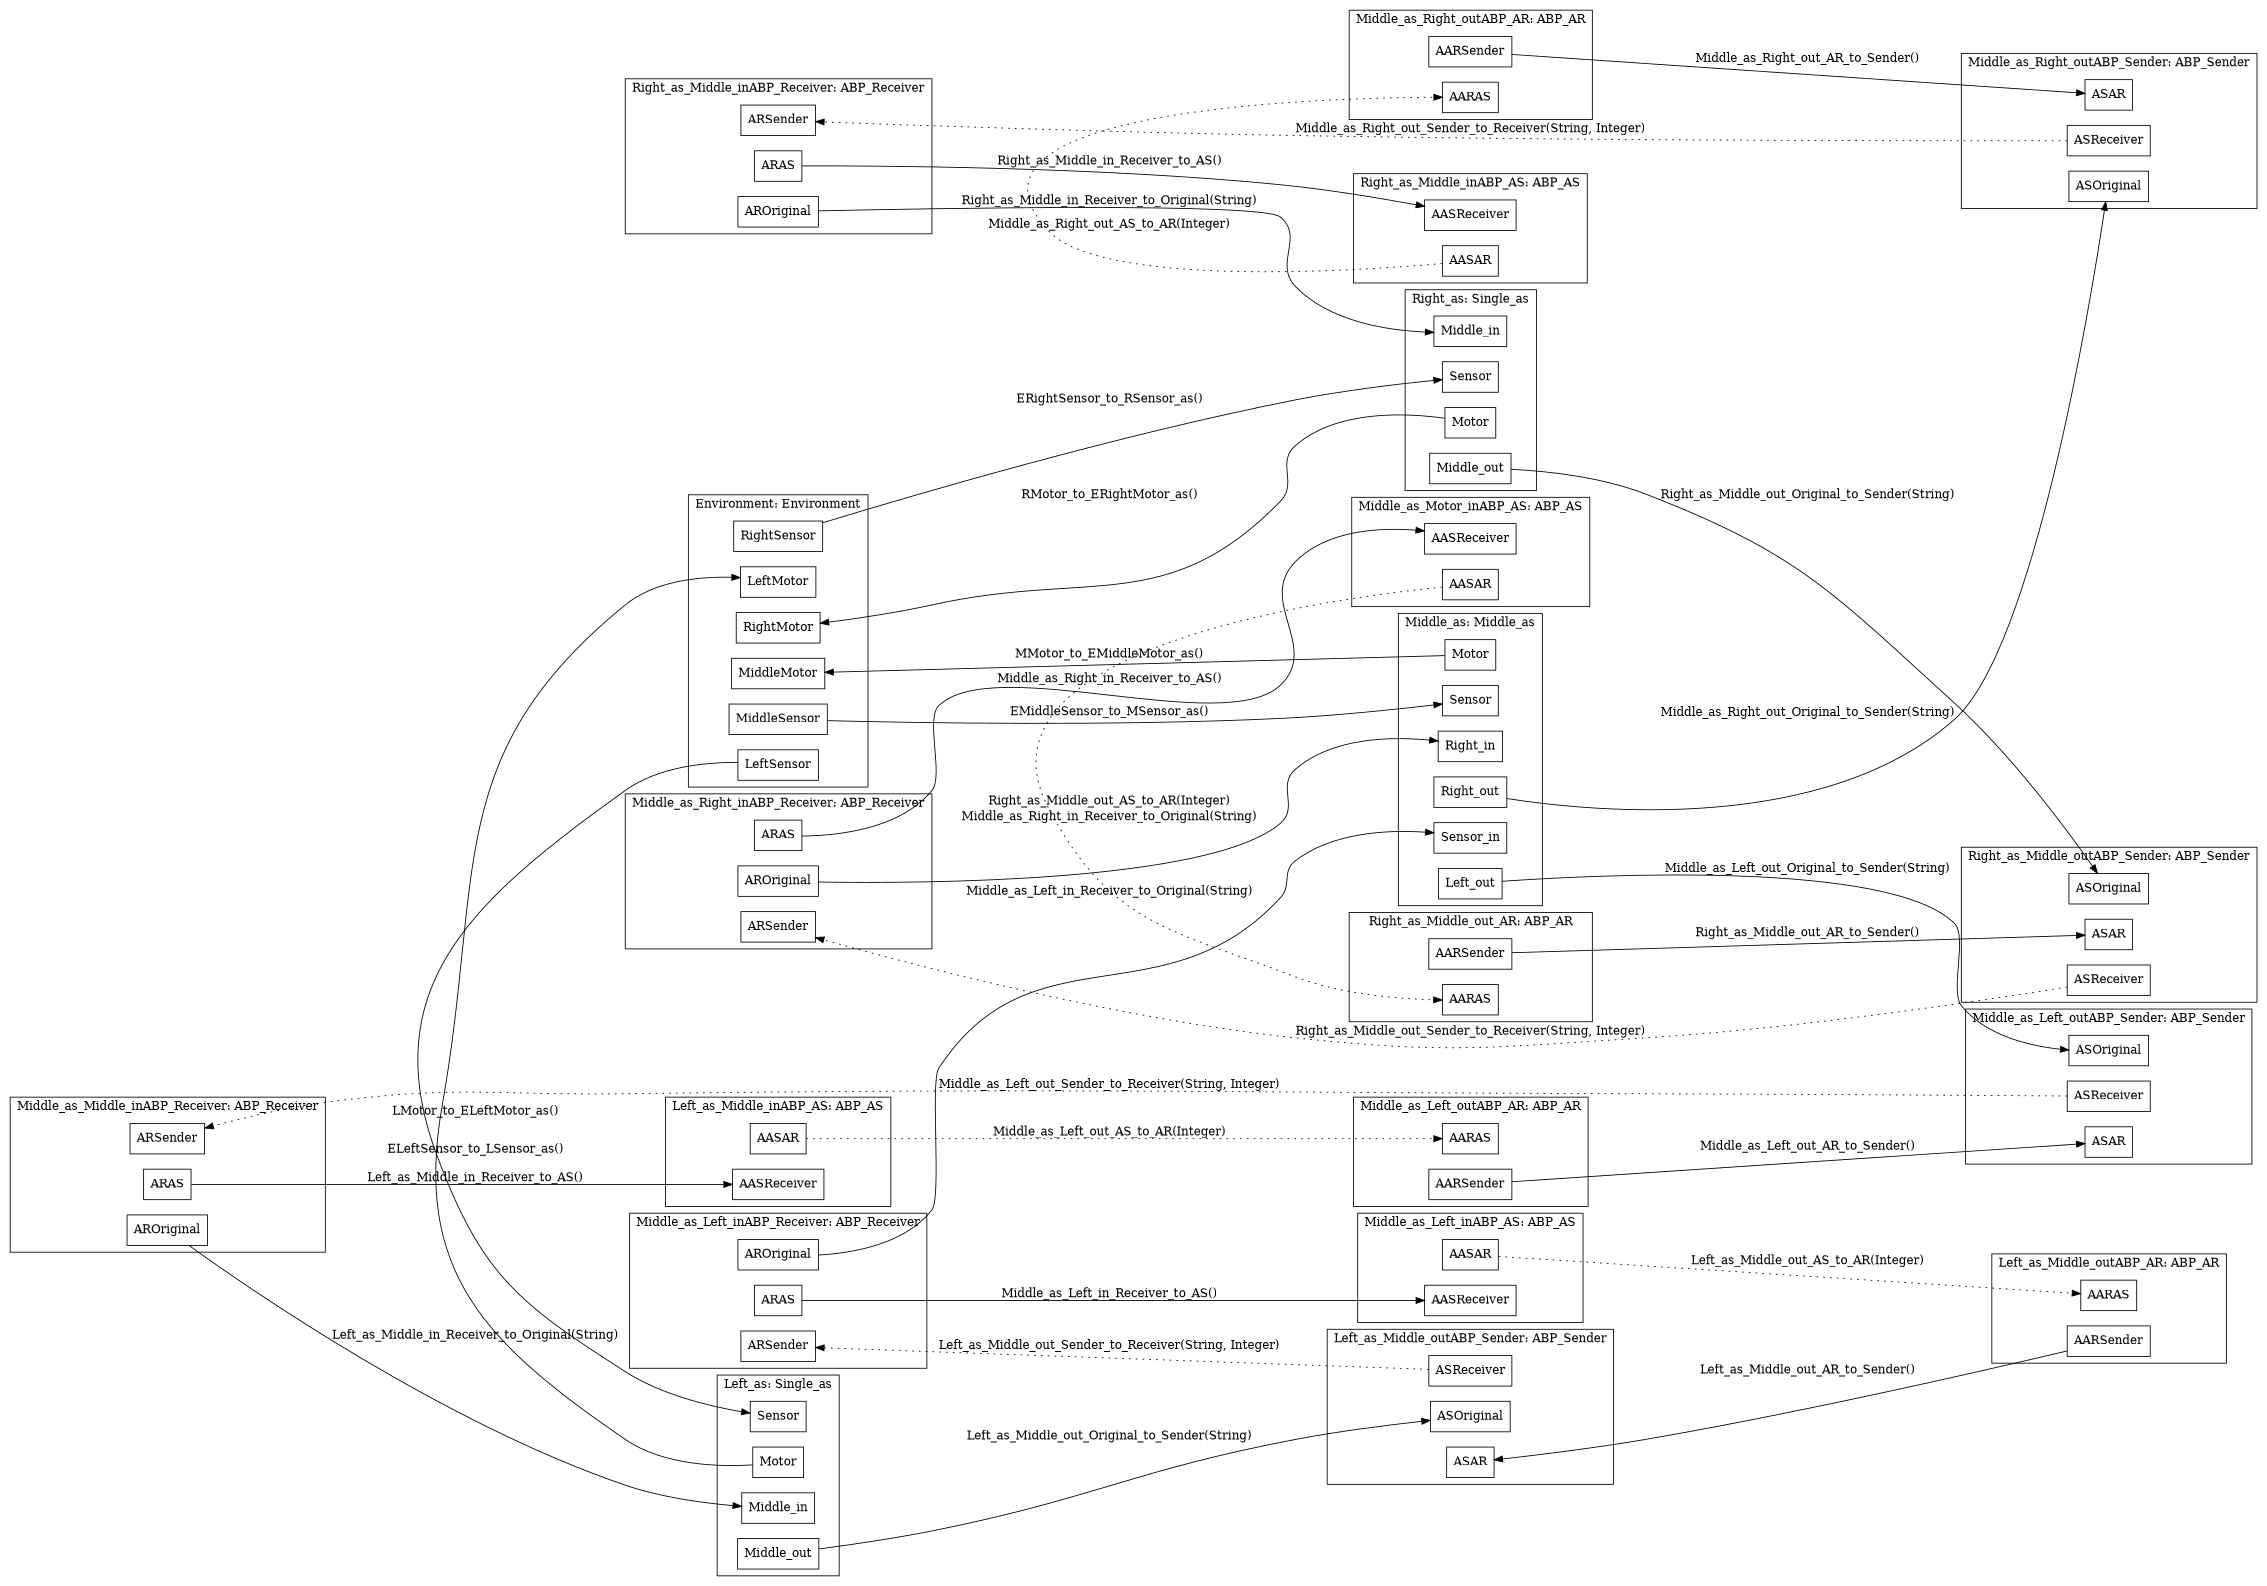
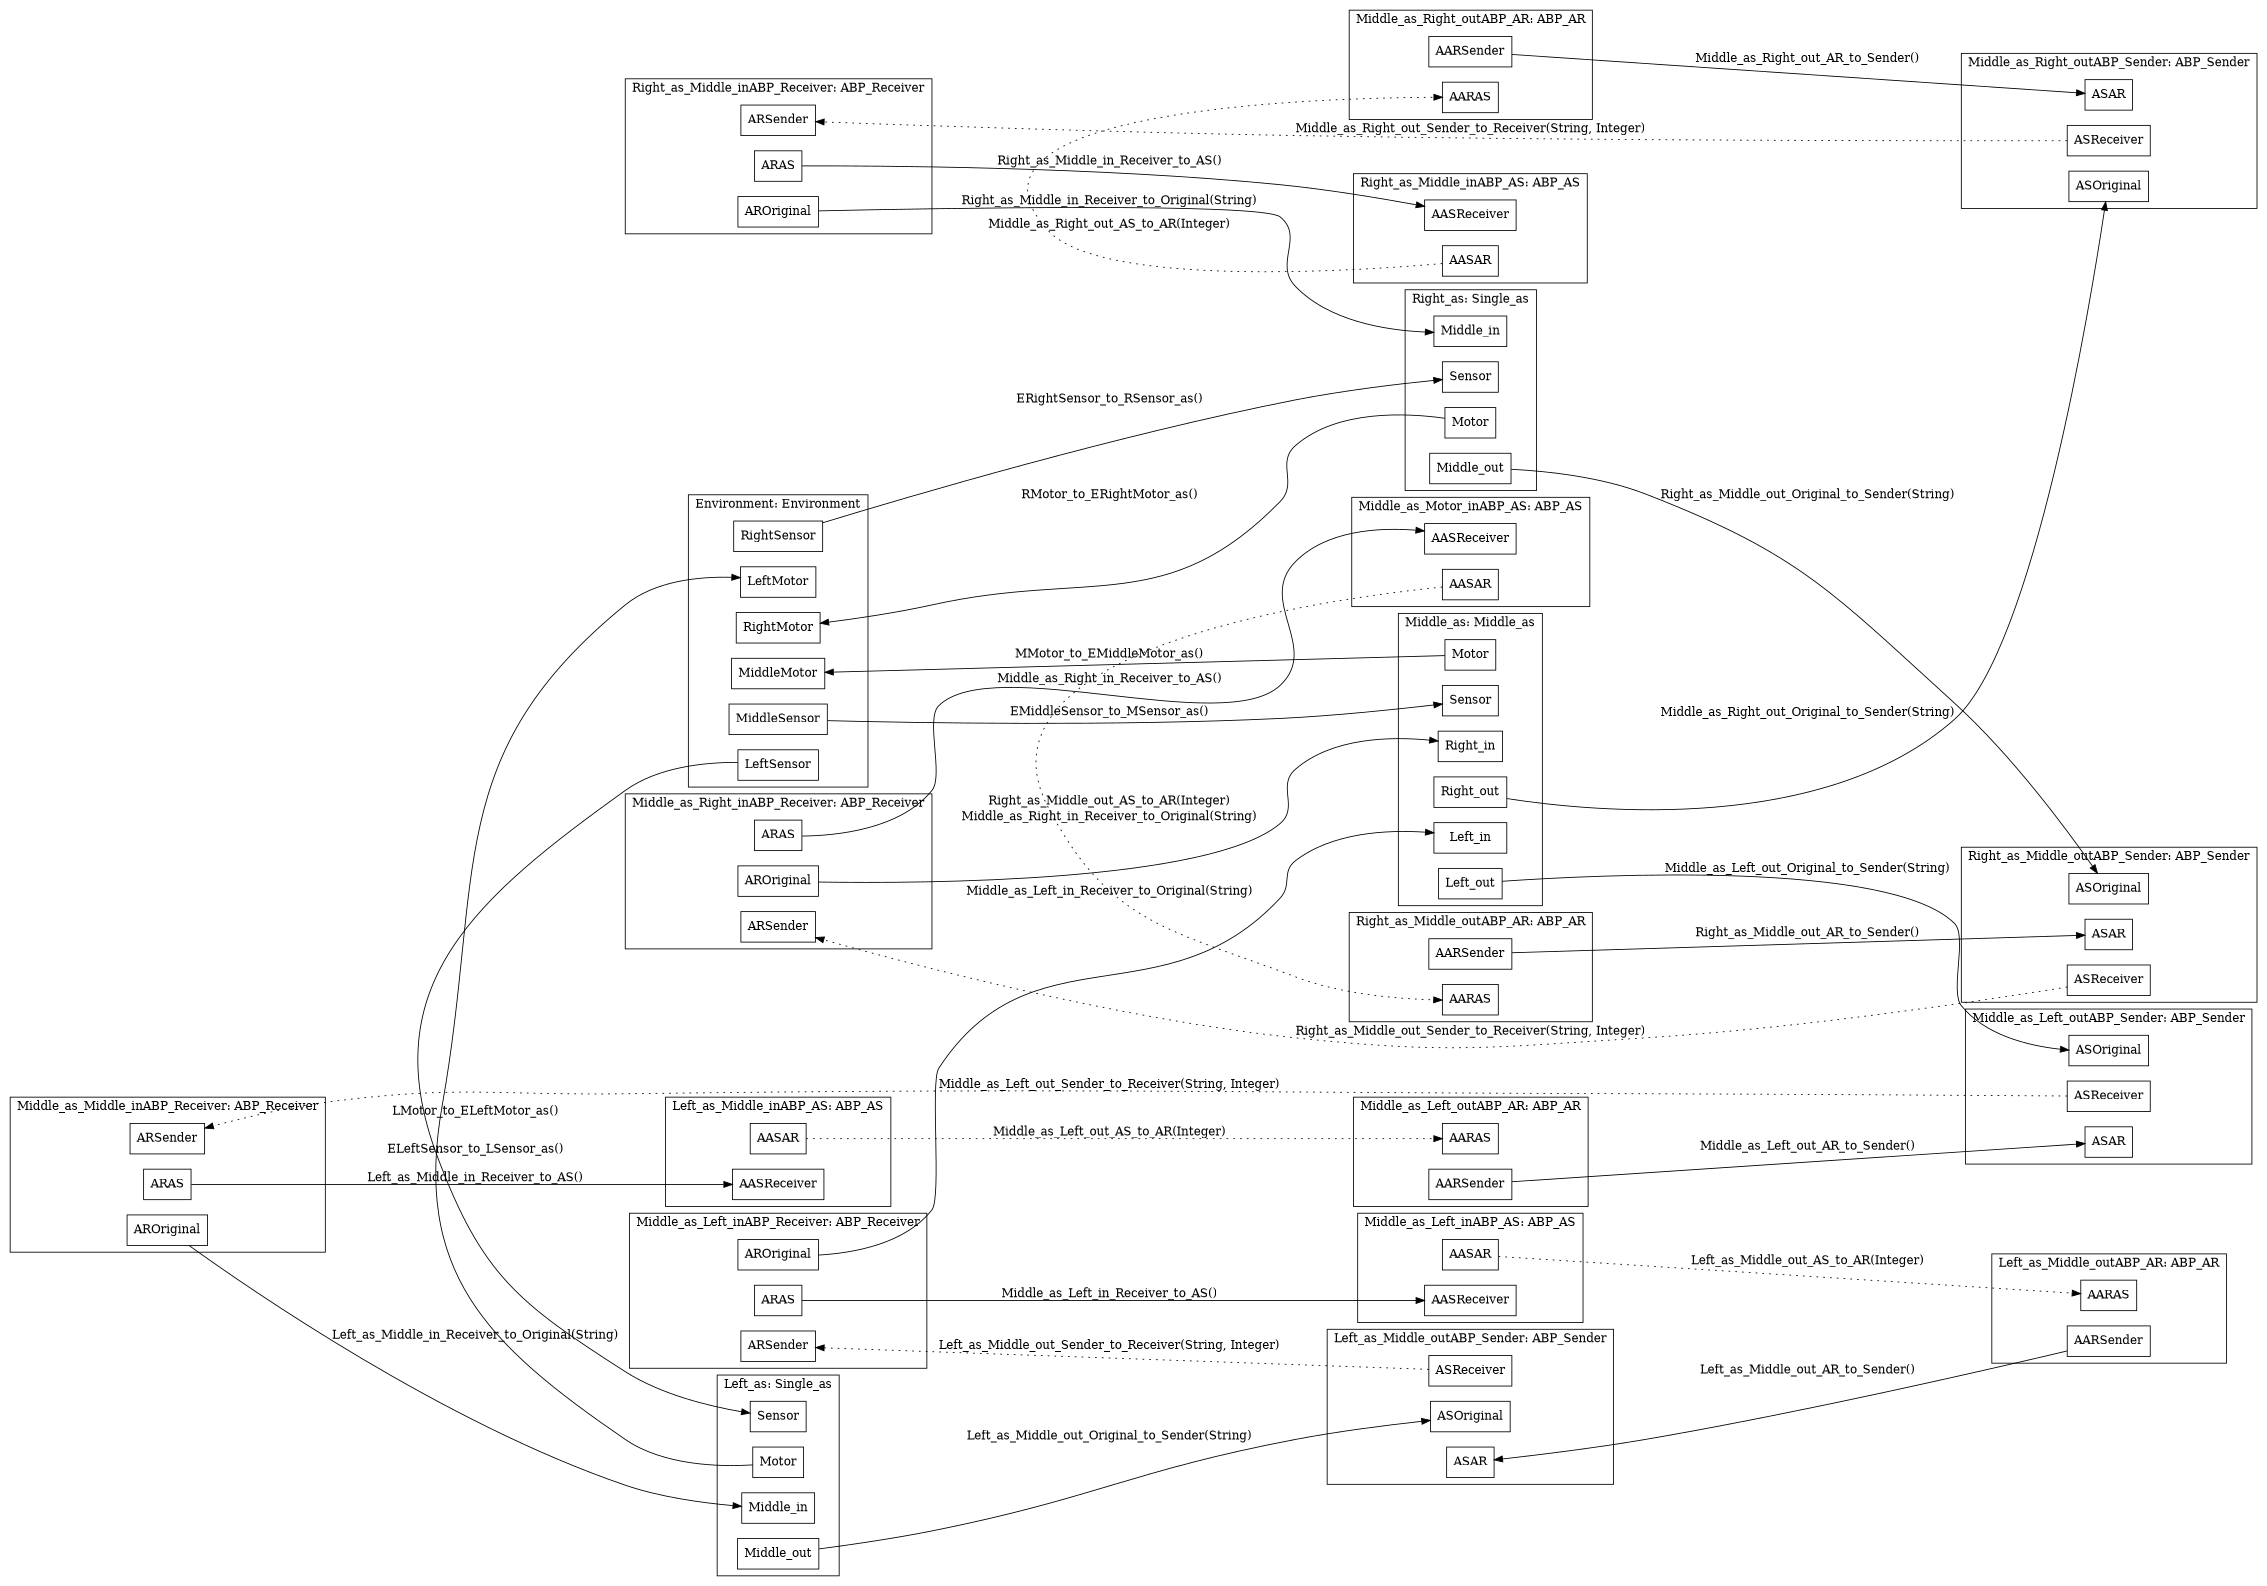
node "Sensor_in": label "Sensor_in" -> "Left_in"
cluster "Right_as_Middle_out_AR: ABP_AR": label "Right_as_Middle_out_AR: ABP_AR" -> "Right_as_Middle_outABP_AR: ABP_AR"
